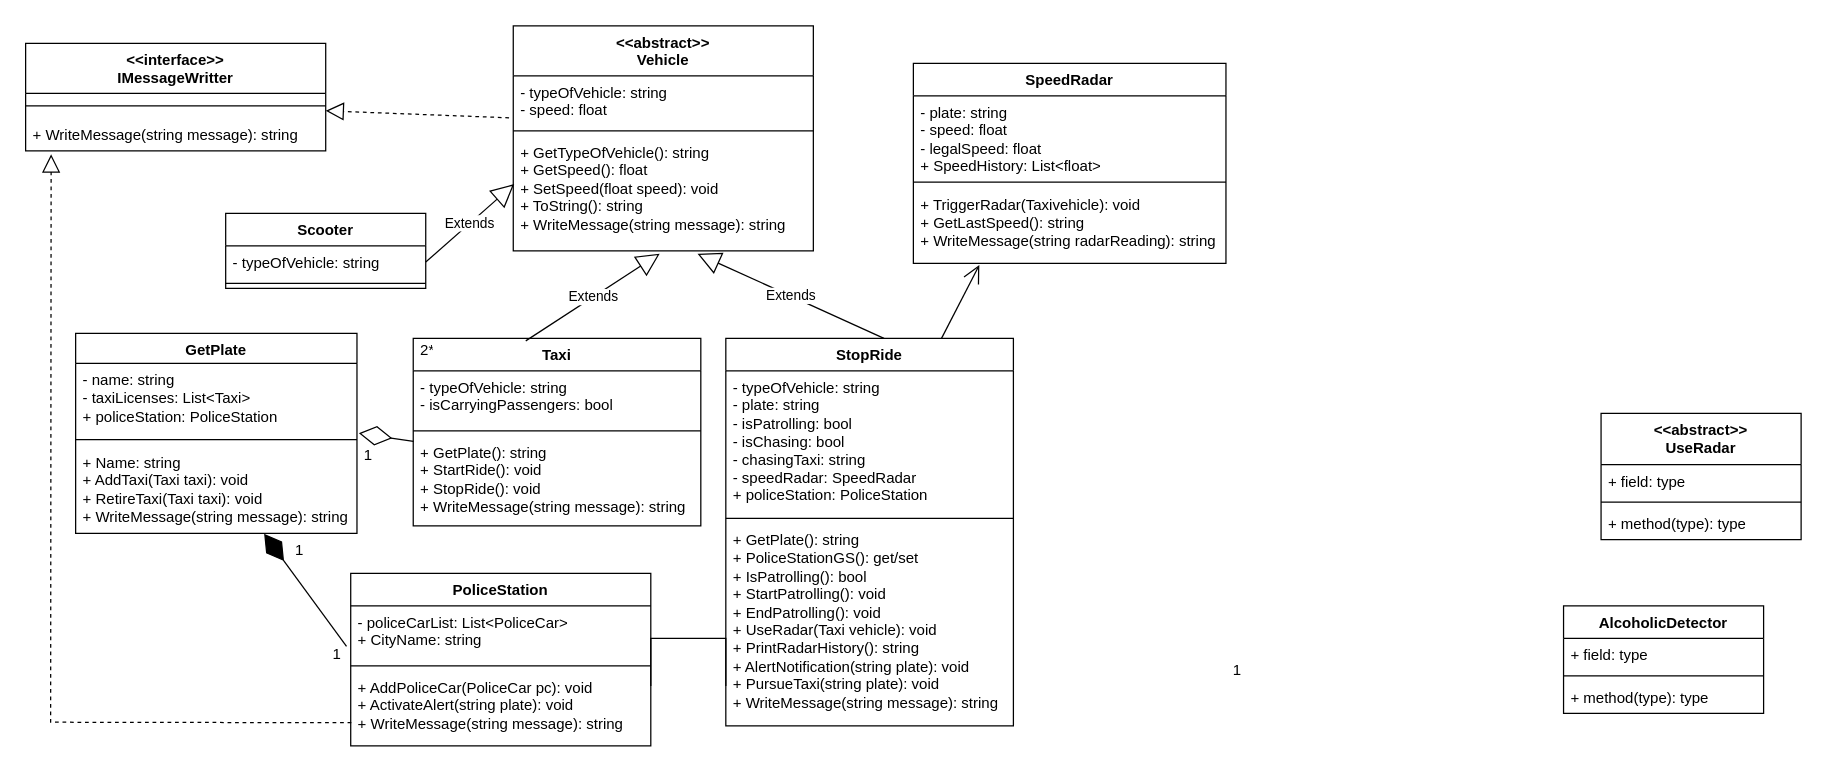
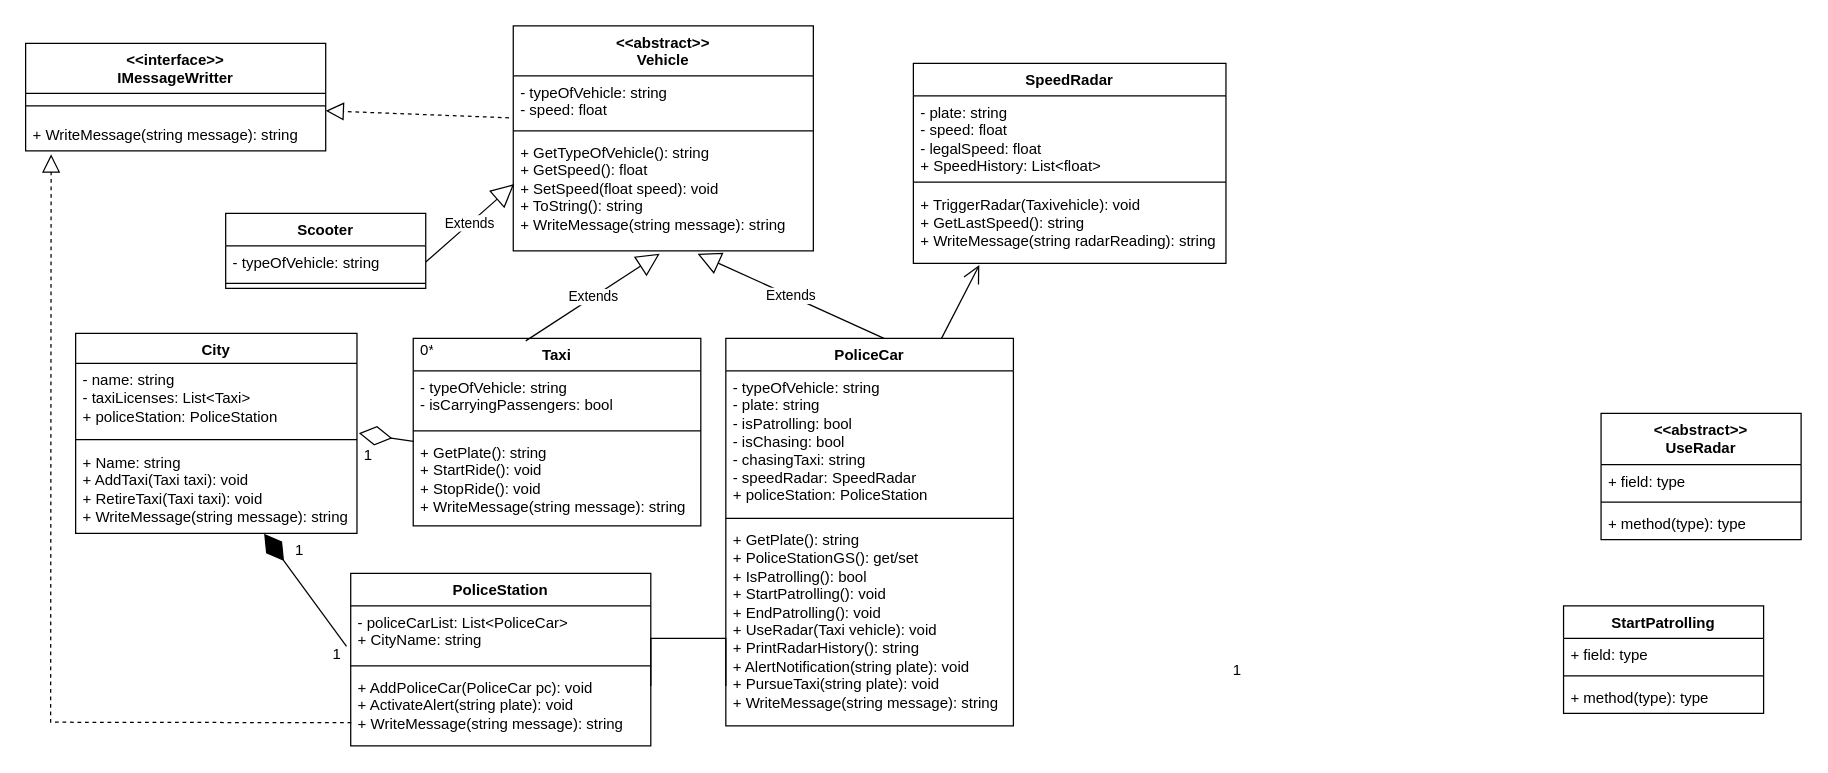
node "GetPlate": label "GetPlate" -> "City"
node "StopRide": label "StopRide" -> "PoliceCar"
node "2*": label "2*" -> "0*"
node "AlcoholicDetector": label "AlcoholicDetector" -> "StartPatrolling"
